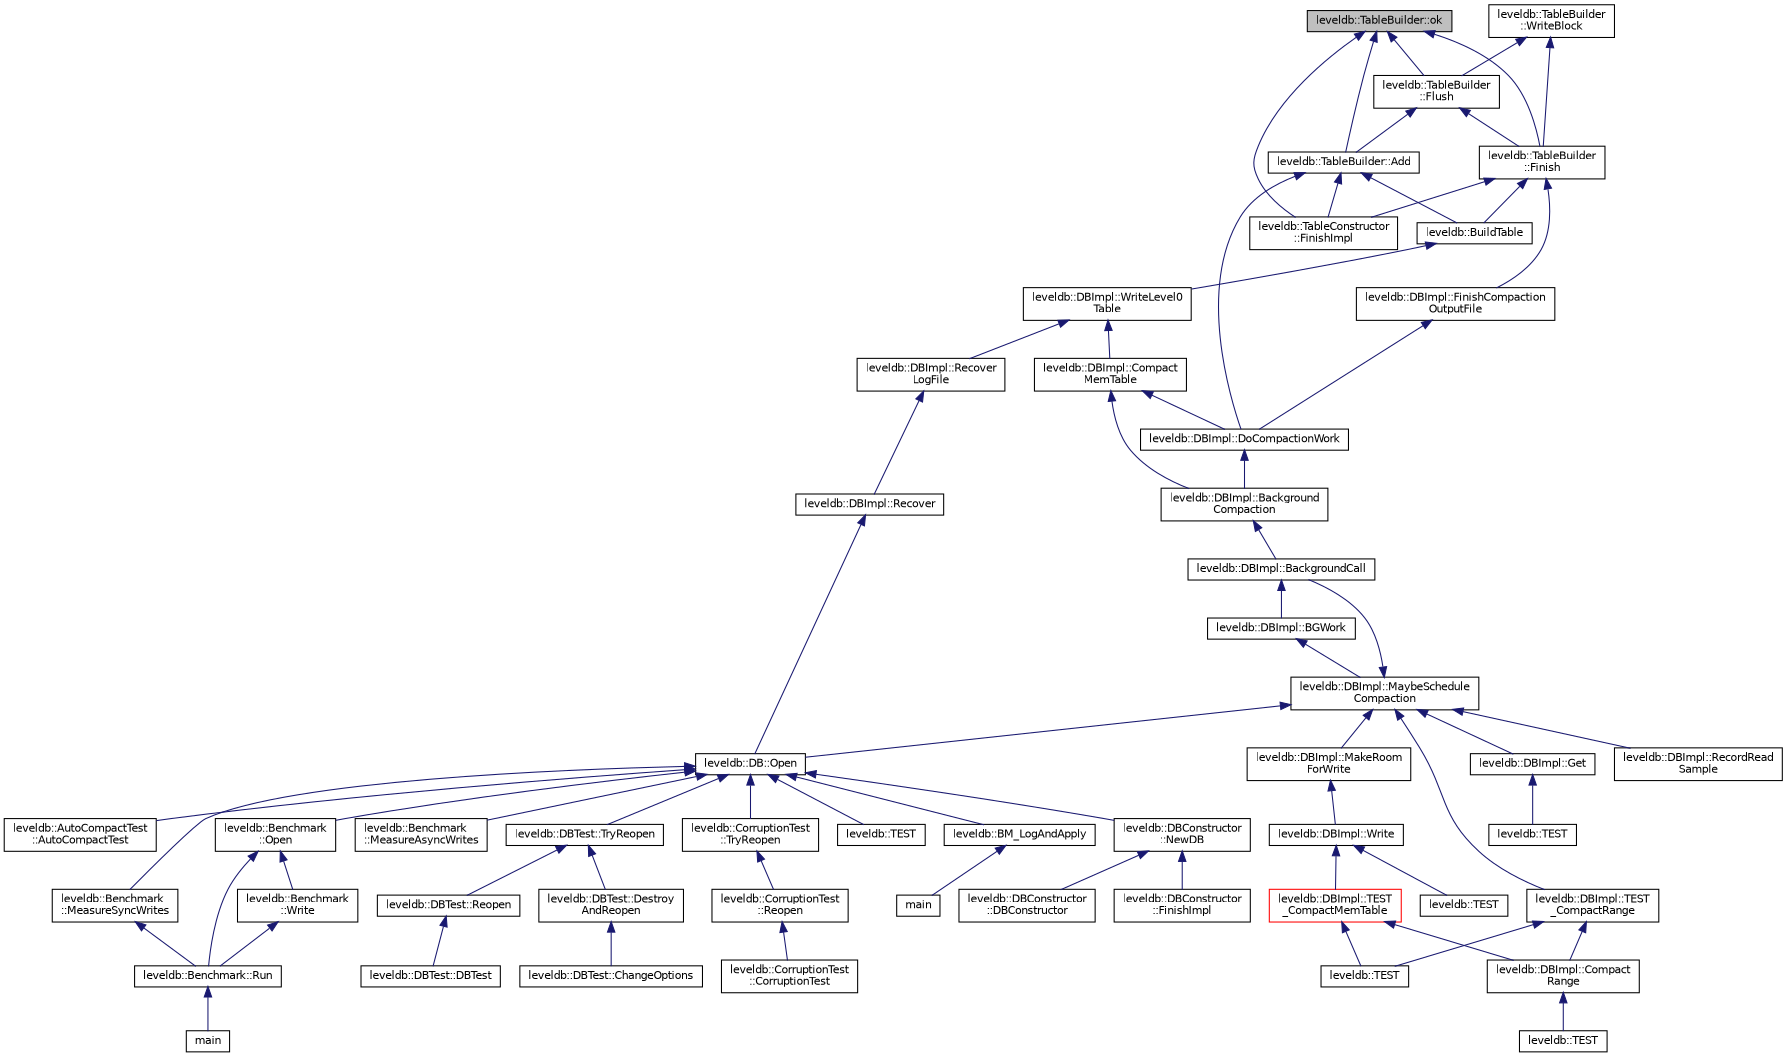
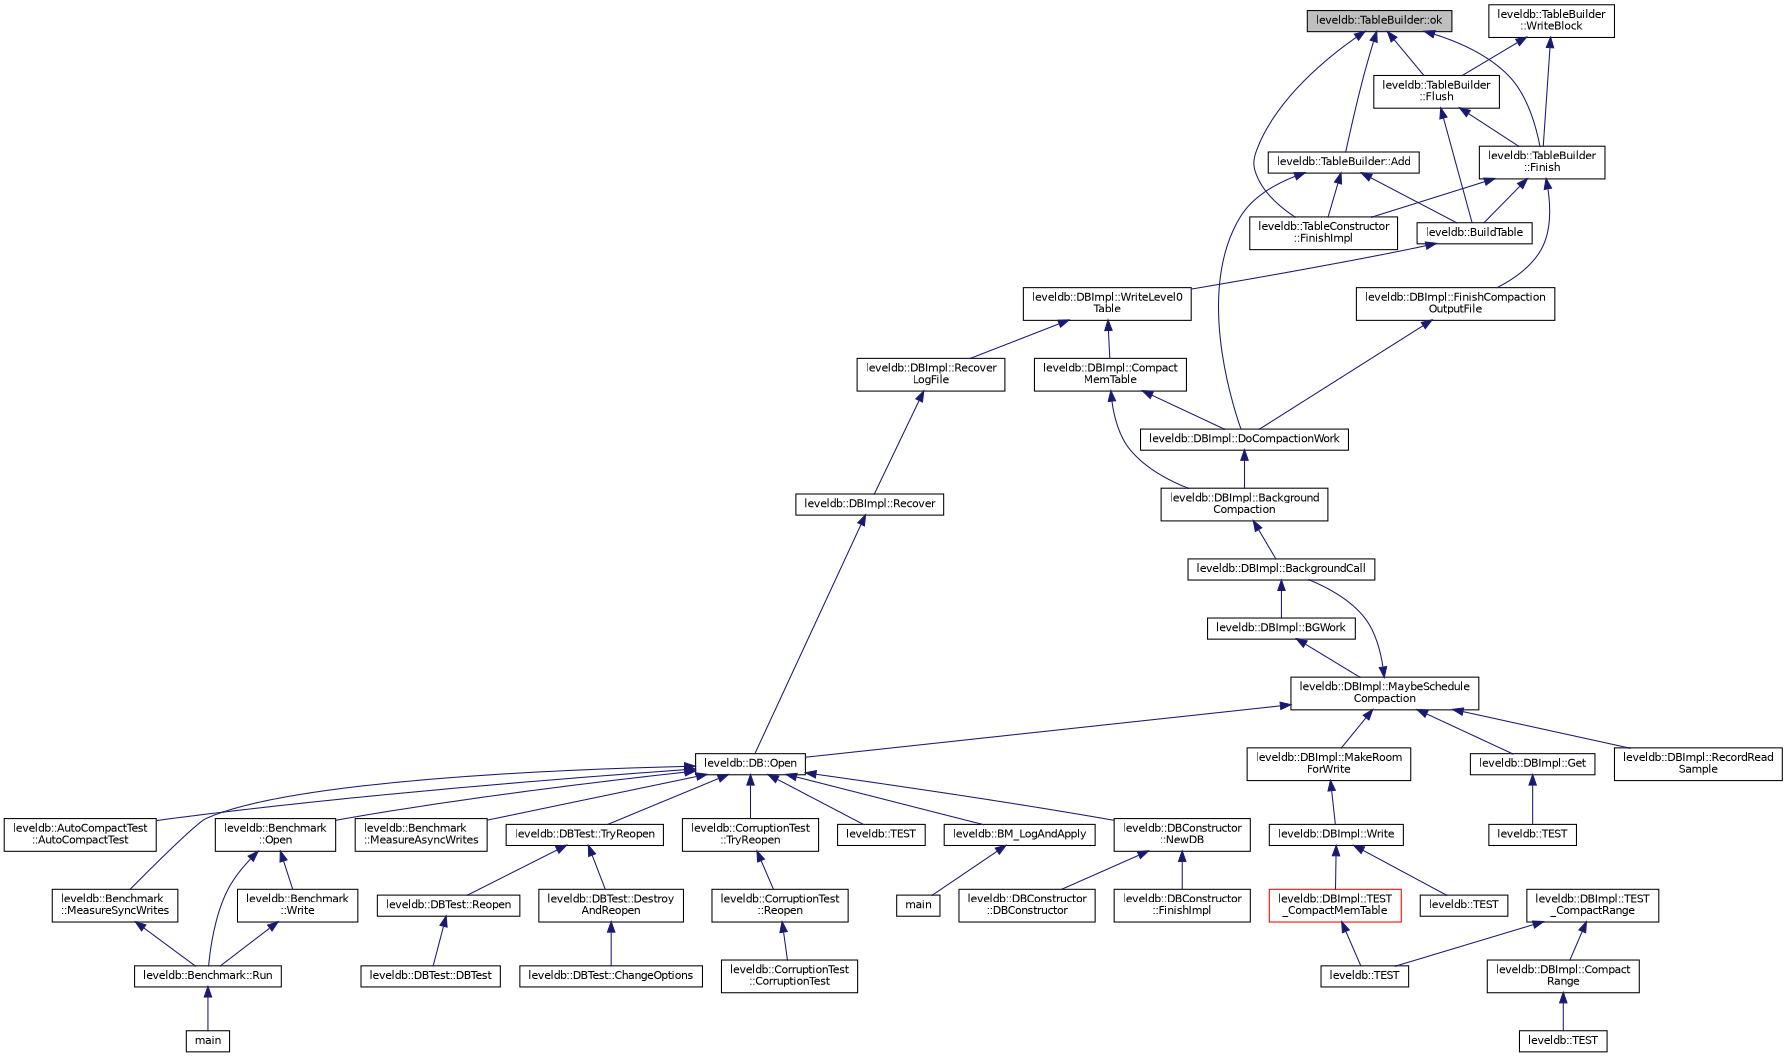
edge "leveldb::TableBuilder::Add" -> "leveldb::TableBuilder ::Flush": now "leveldb::BuildTable" -> "leveldb::TableBuilder ::Flush"
edge "leveldb::DBImpl::TEST _CompactRange" -> "leveldb::DBImpl::MaybeSchedule Compaction": removed
edge "leveldb::DBImpl::Compact Range" -> "leveldb::DBImpl::TEST _CompactMemTable": removed
